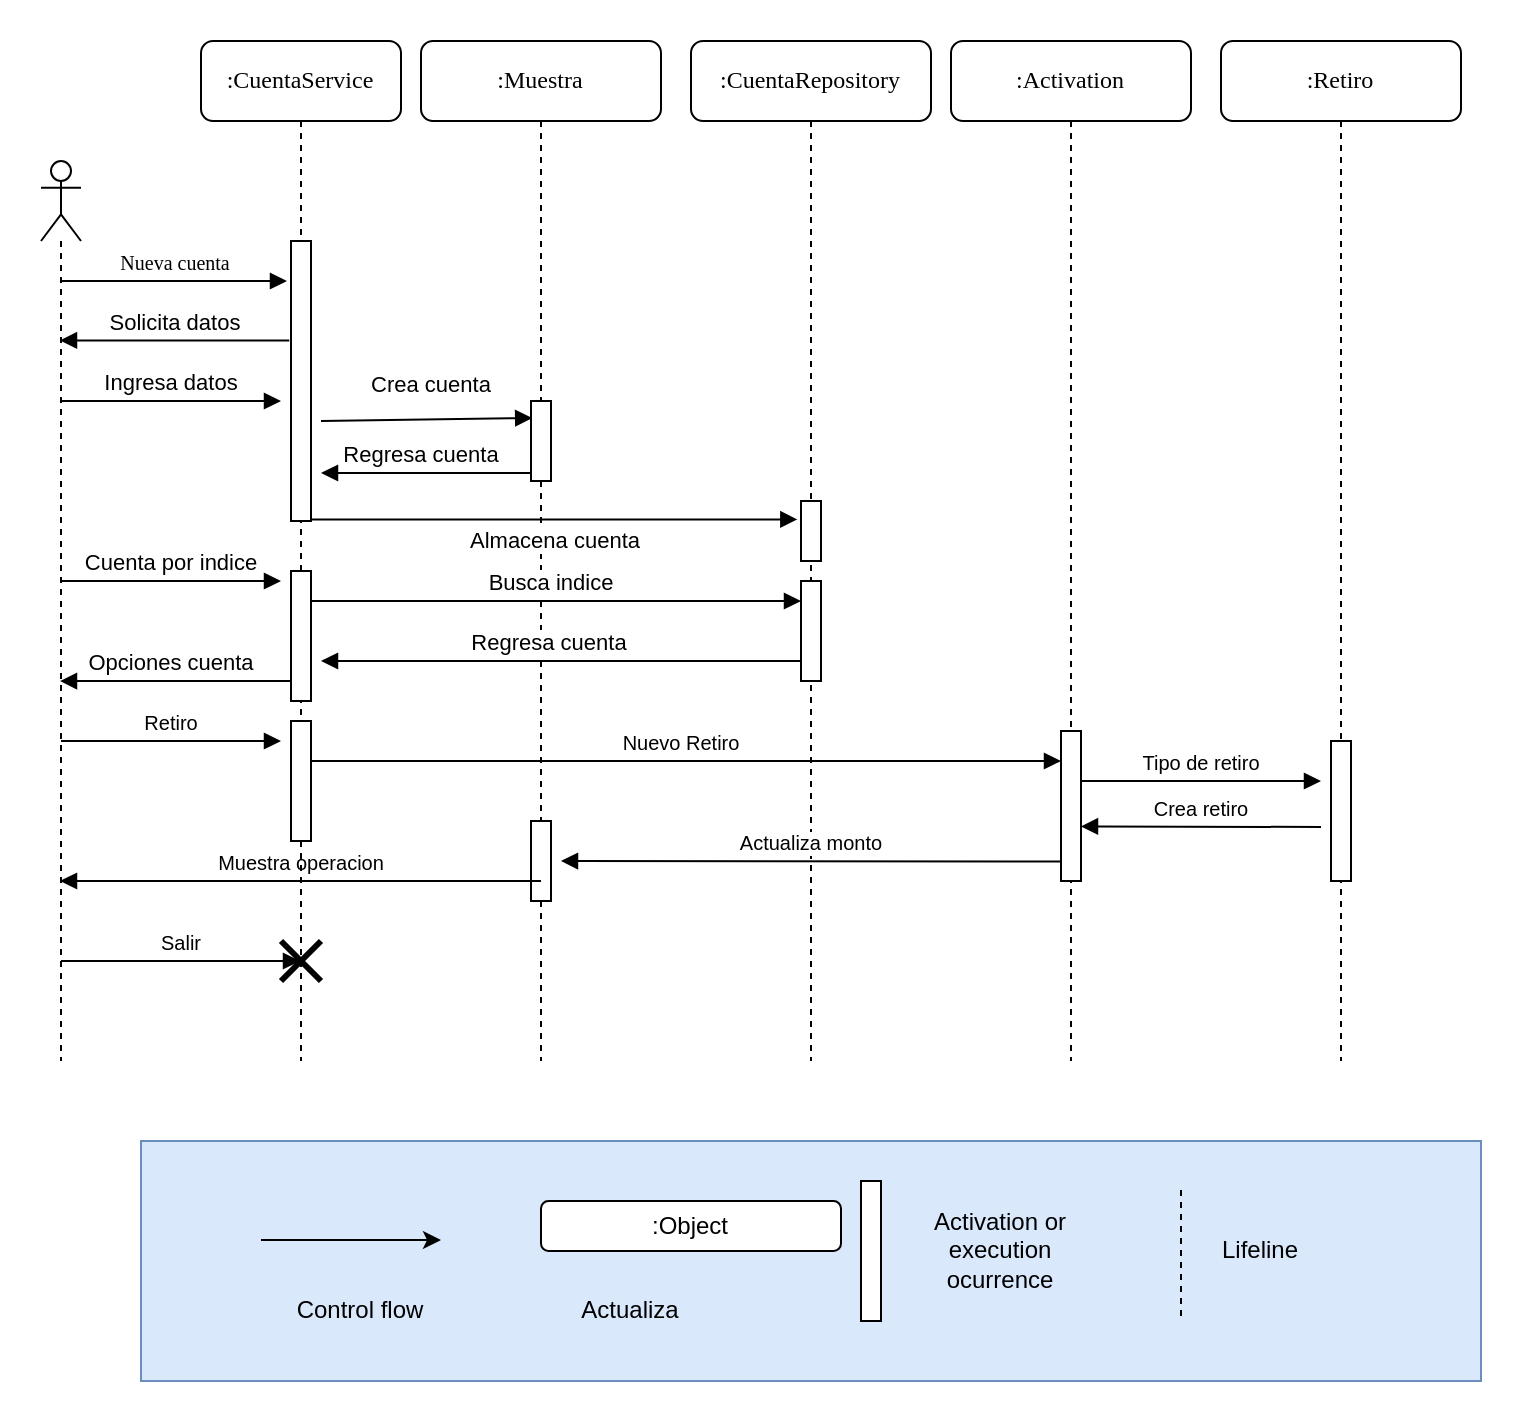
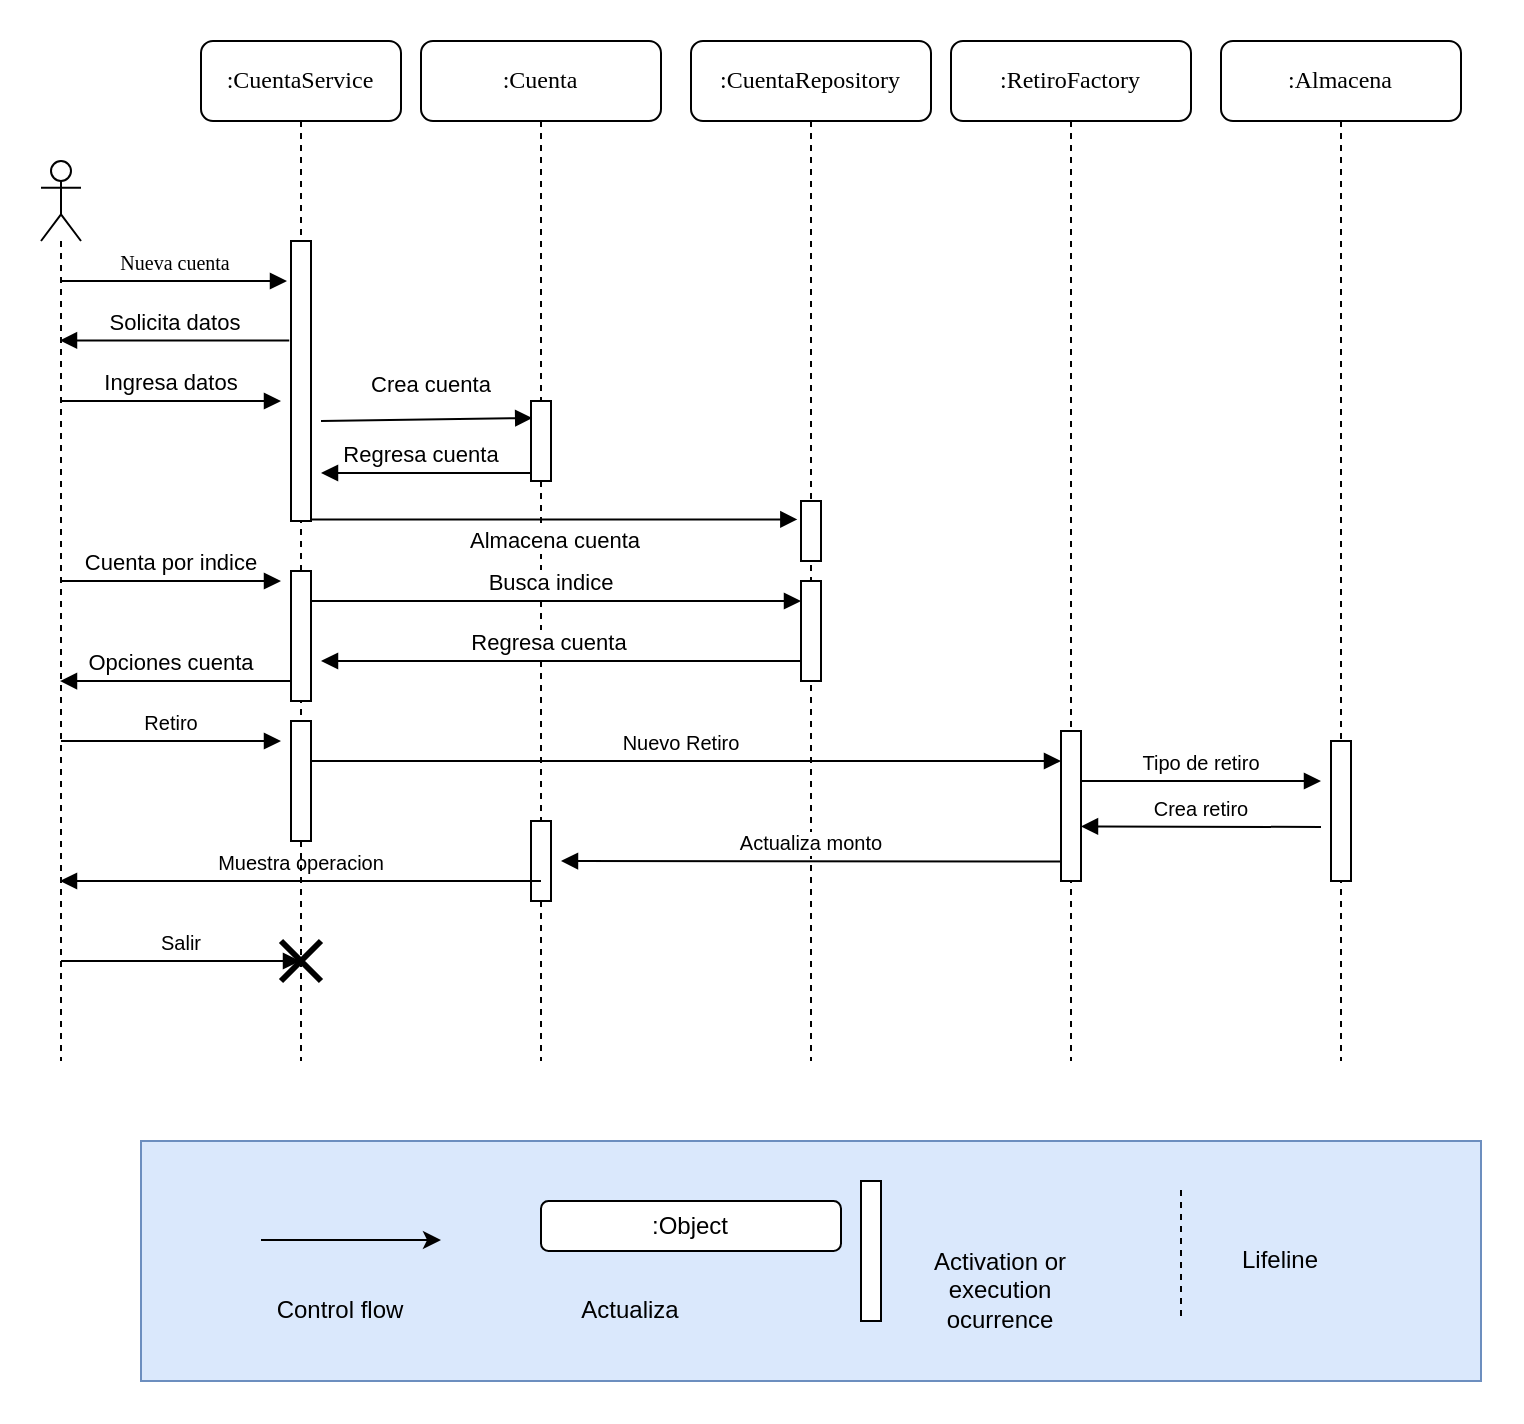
node ":Muestra": label ":Muestra" -> ":Cuenta"
node ":Activation": label ":Activation" -> ":RetiroFactory"
node ":Retiro": label ":Retiro" -> ":Almacena"
node "Activation or execution ocurrence": moved (1001, 1251) -> (1001, 1291)
node "Lifeline": moved (1261, 1251) -> (1281, 1261)
node "Control flow": moved (361, 1311) -> (341, 1311)
